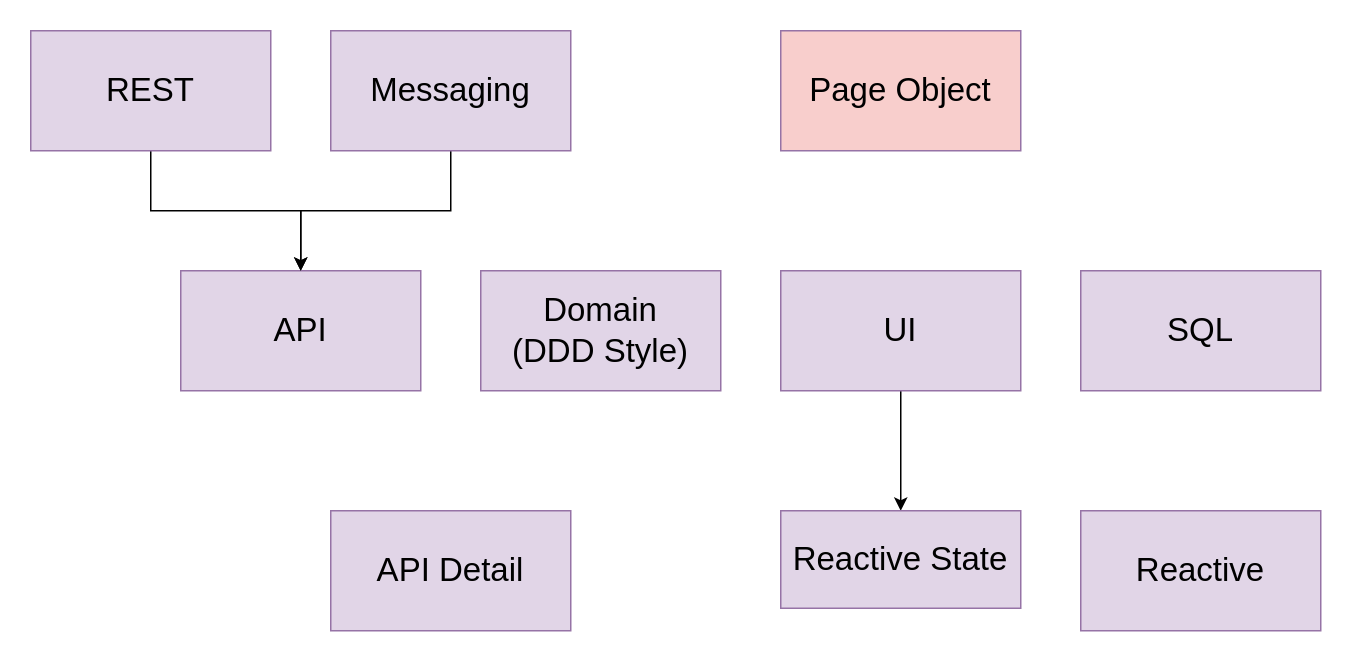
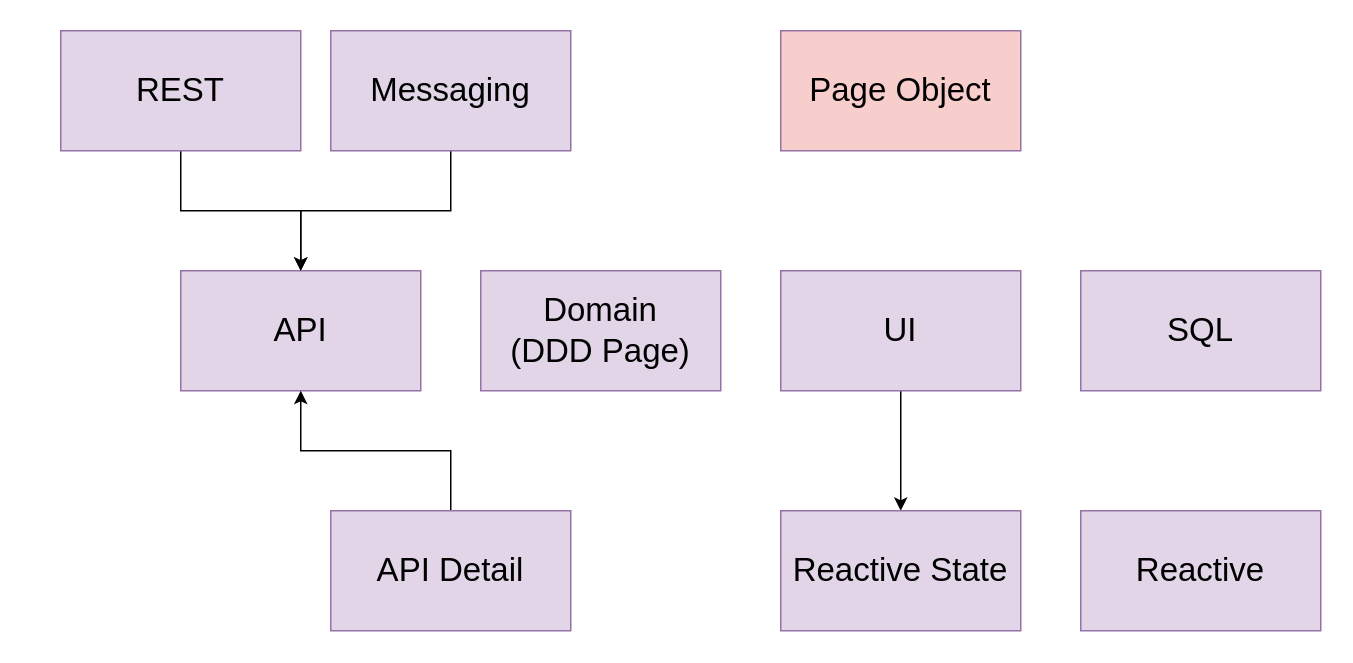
node "REST": moved (151, 91) -> (181, 91)
node "Domain (DDD Style)": label "Domain (DDD Style)" -> "Domain (DDD Page)"
edge "API Detail" -> "API": added
node "Reactive State": size 240x98 -> 240x120
